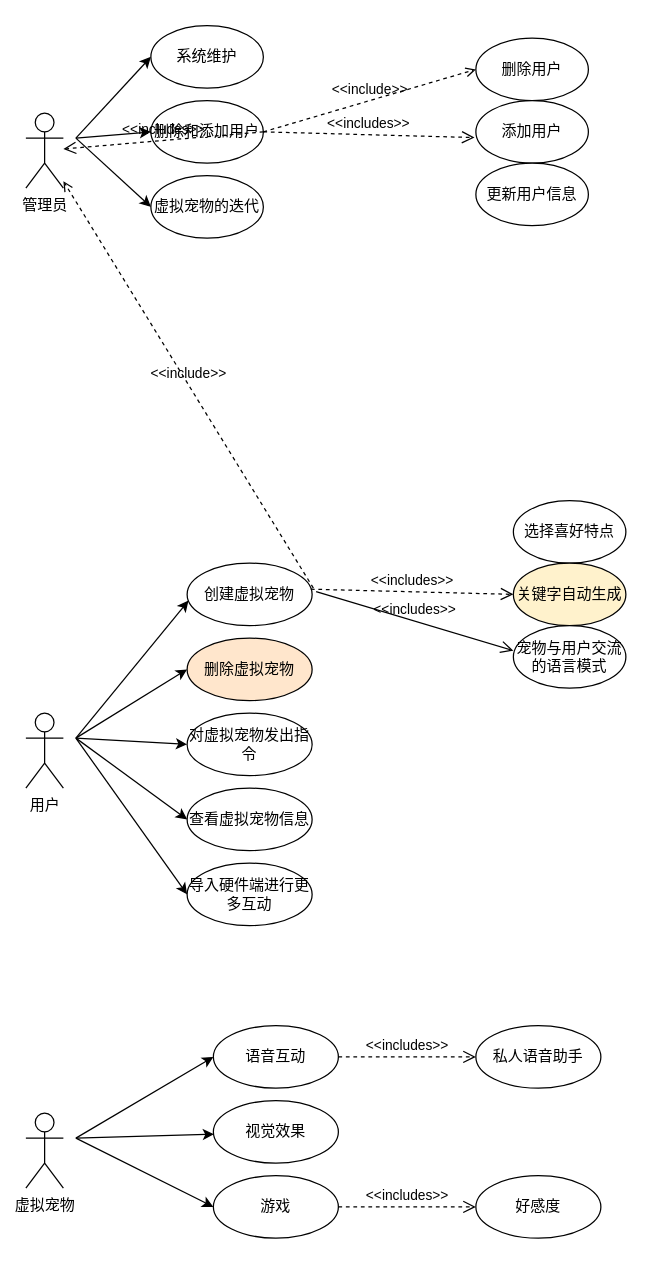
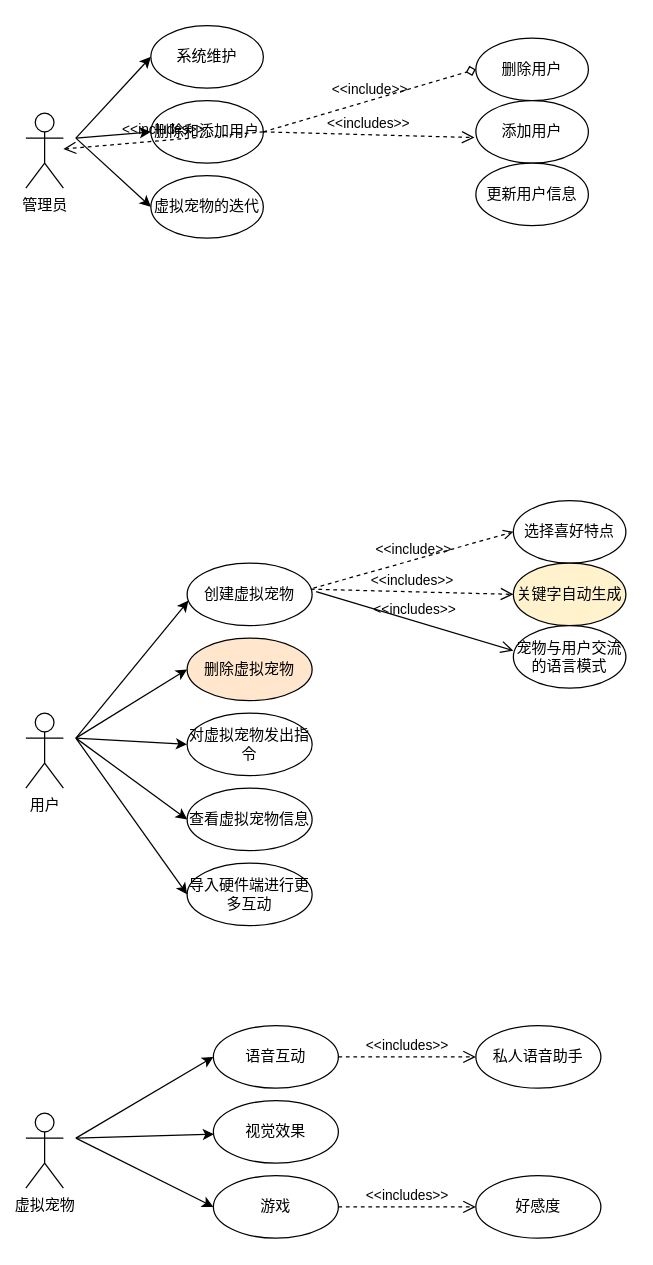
edge "删除和添加用户" -> "删除用户": arrowhead open -> diamond
edge "创建虚拟宠物" -> "管理员": now "创建虚拟宠物" -> "选择喜好特点"
